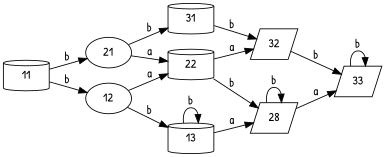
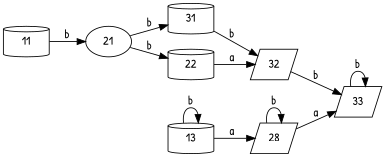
edge "21" -> "22": label "a" -> "b"
edge "22" -> "28": removed, label "b"
node "12": removed
